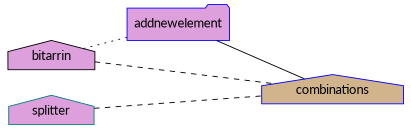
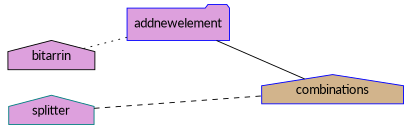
edge "bitarrin" -- "combinations": removed
